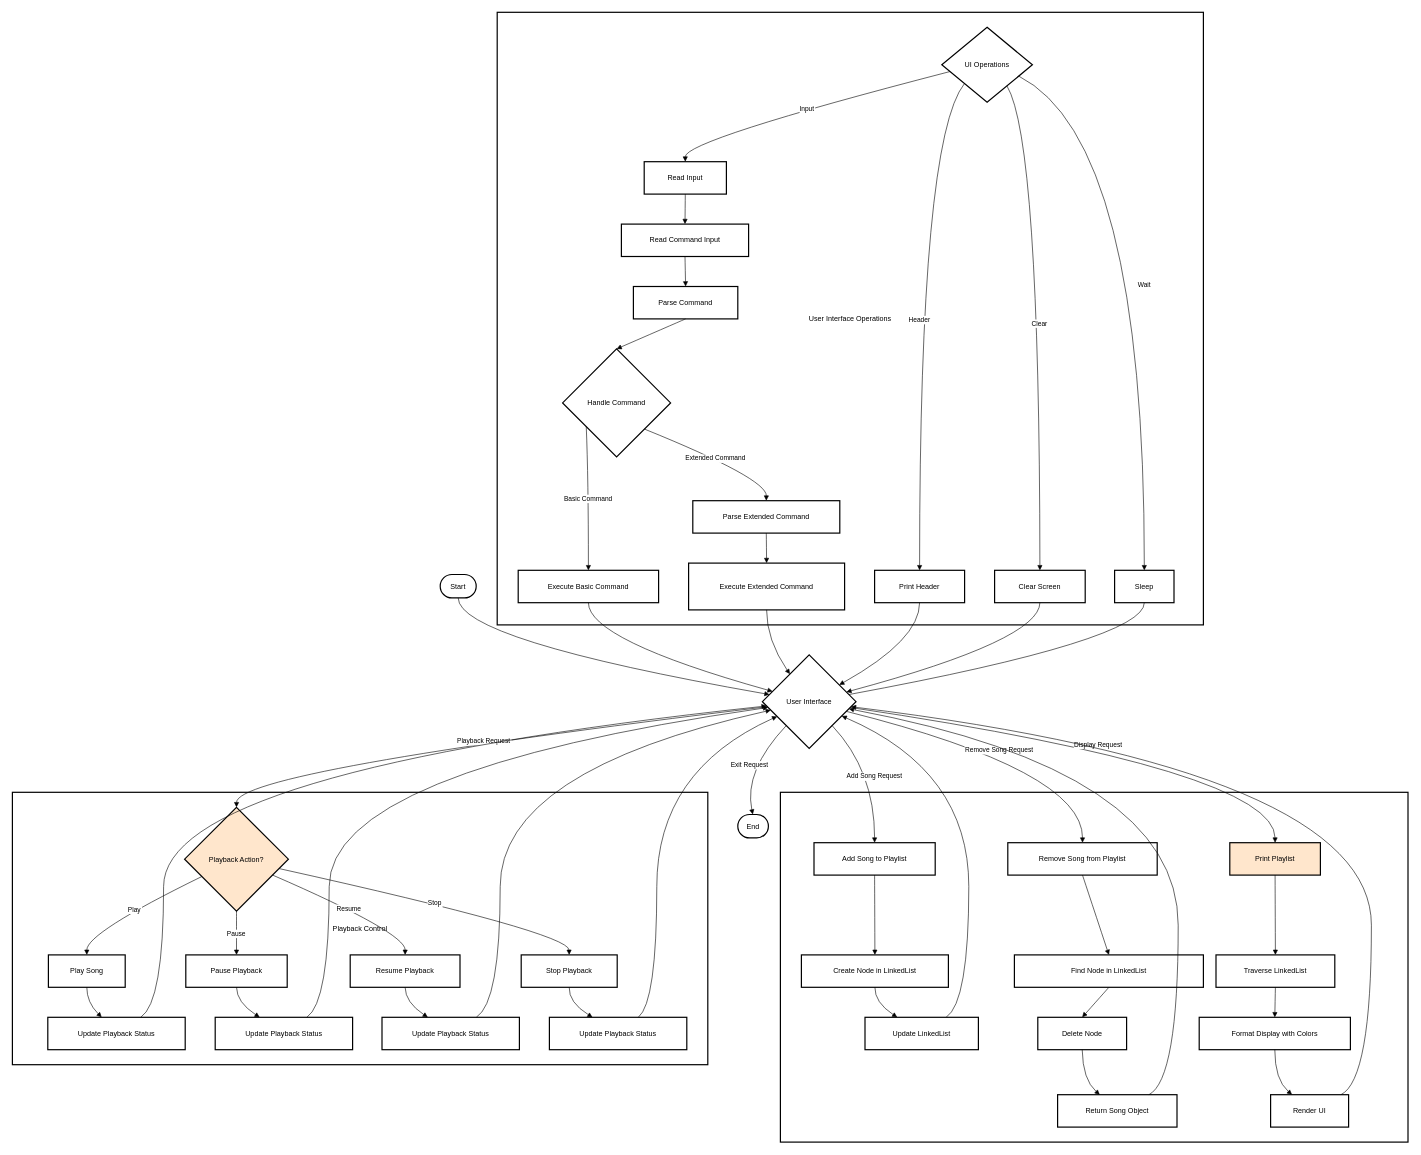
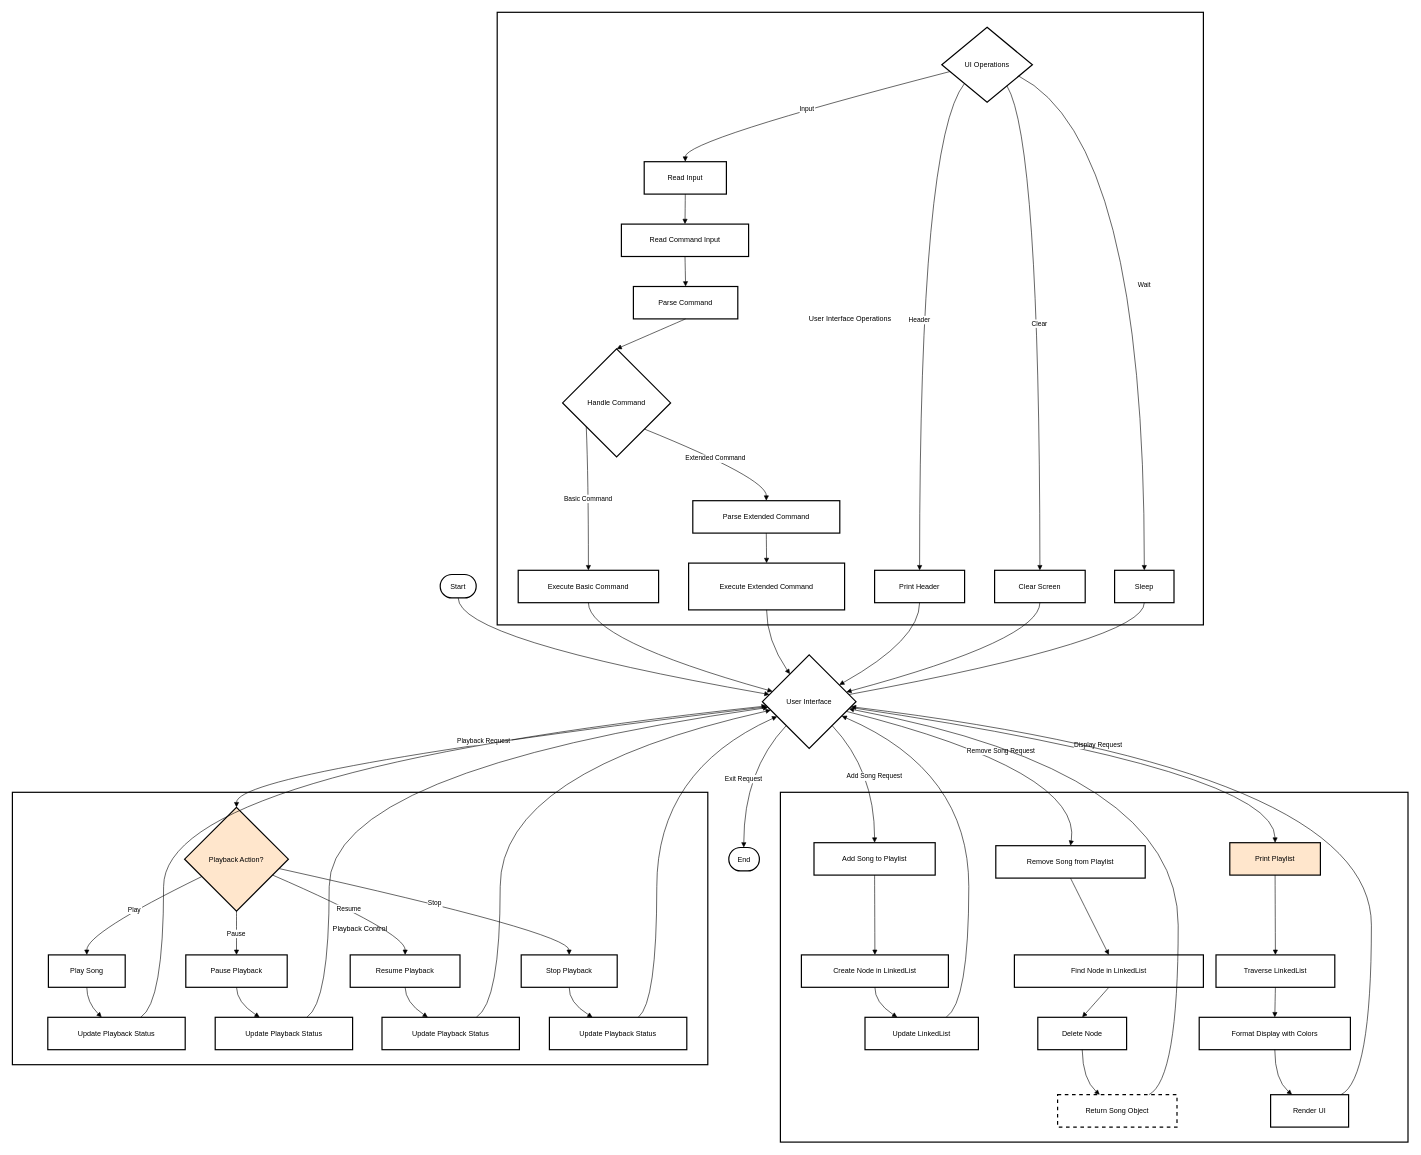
node "End": moved (753, 826) -> (744, 859)
node "Remove Song from Playlist": moved (1082, 859) -> (1070, 862)
node "Return Song Object": style solid -> dashed
